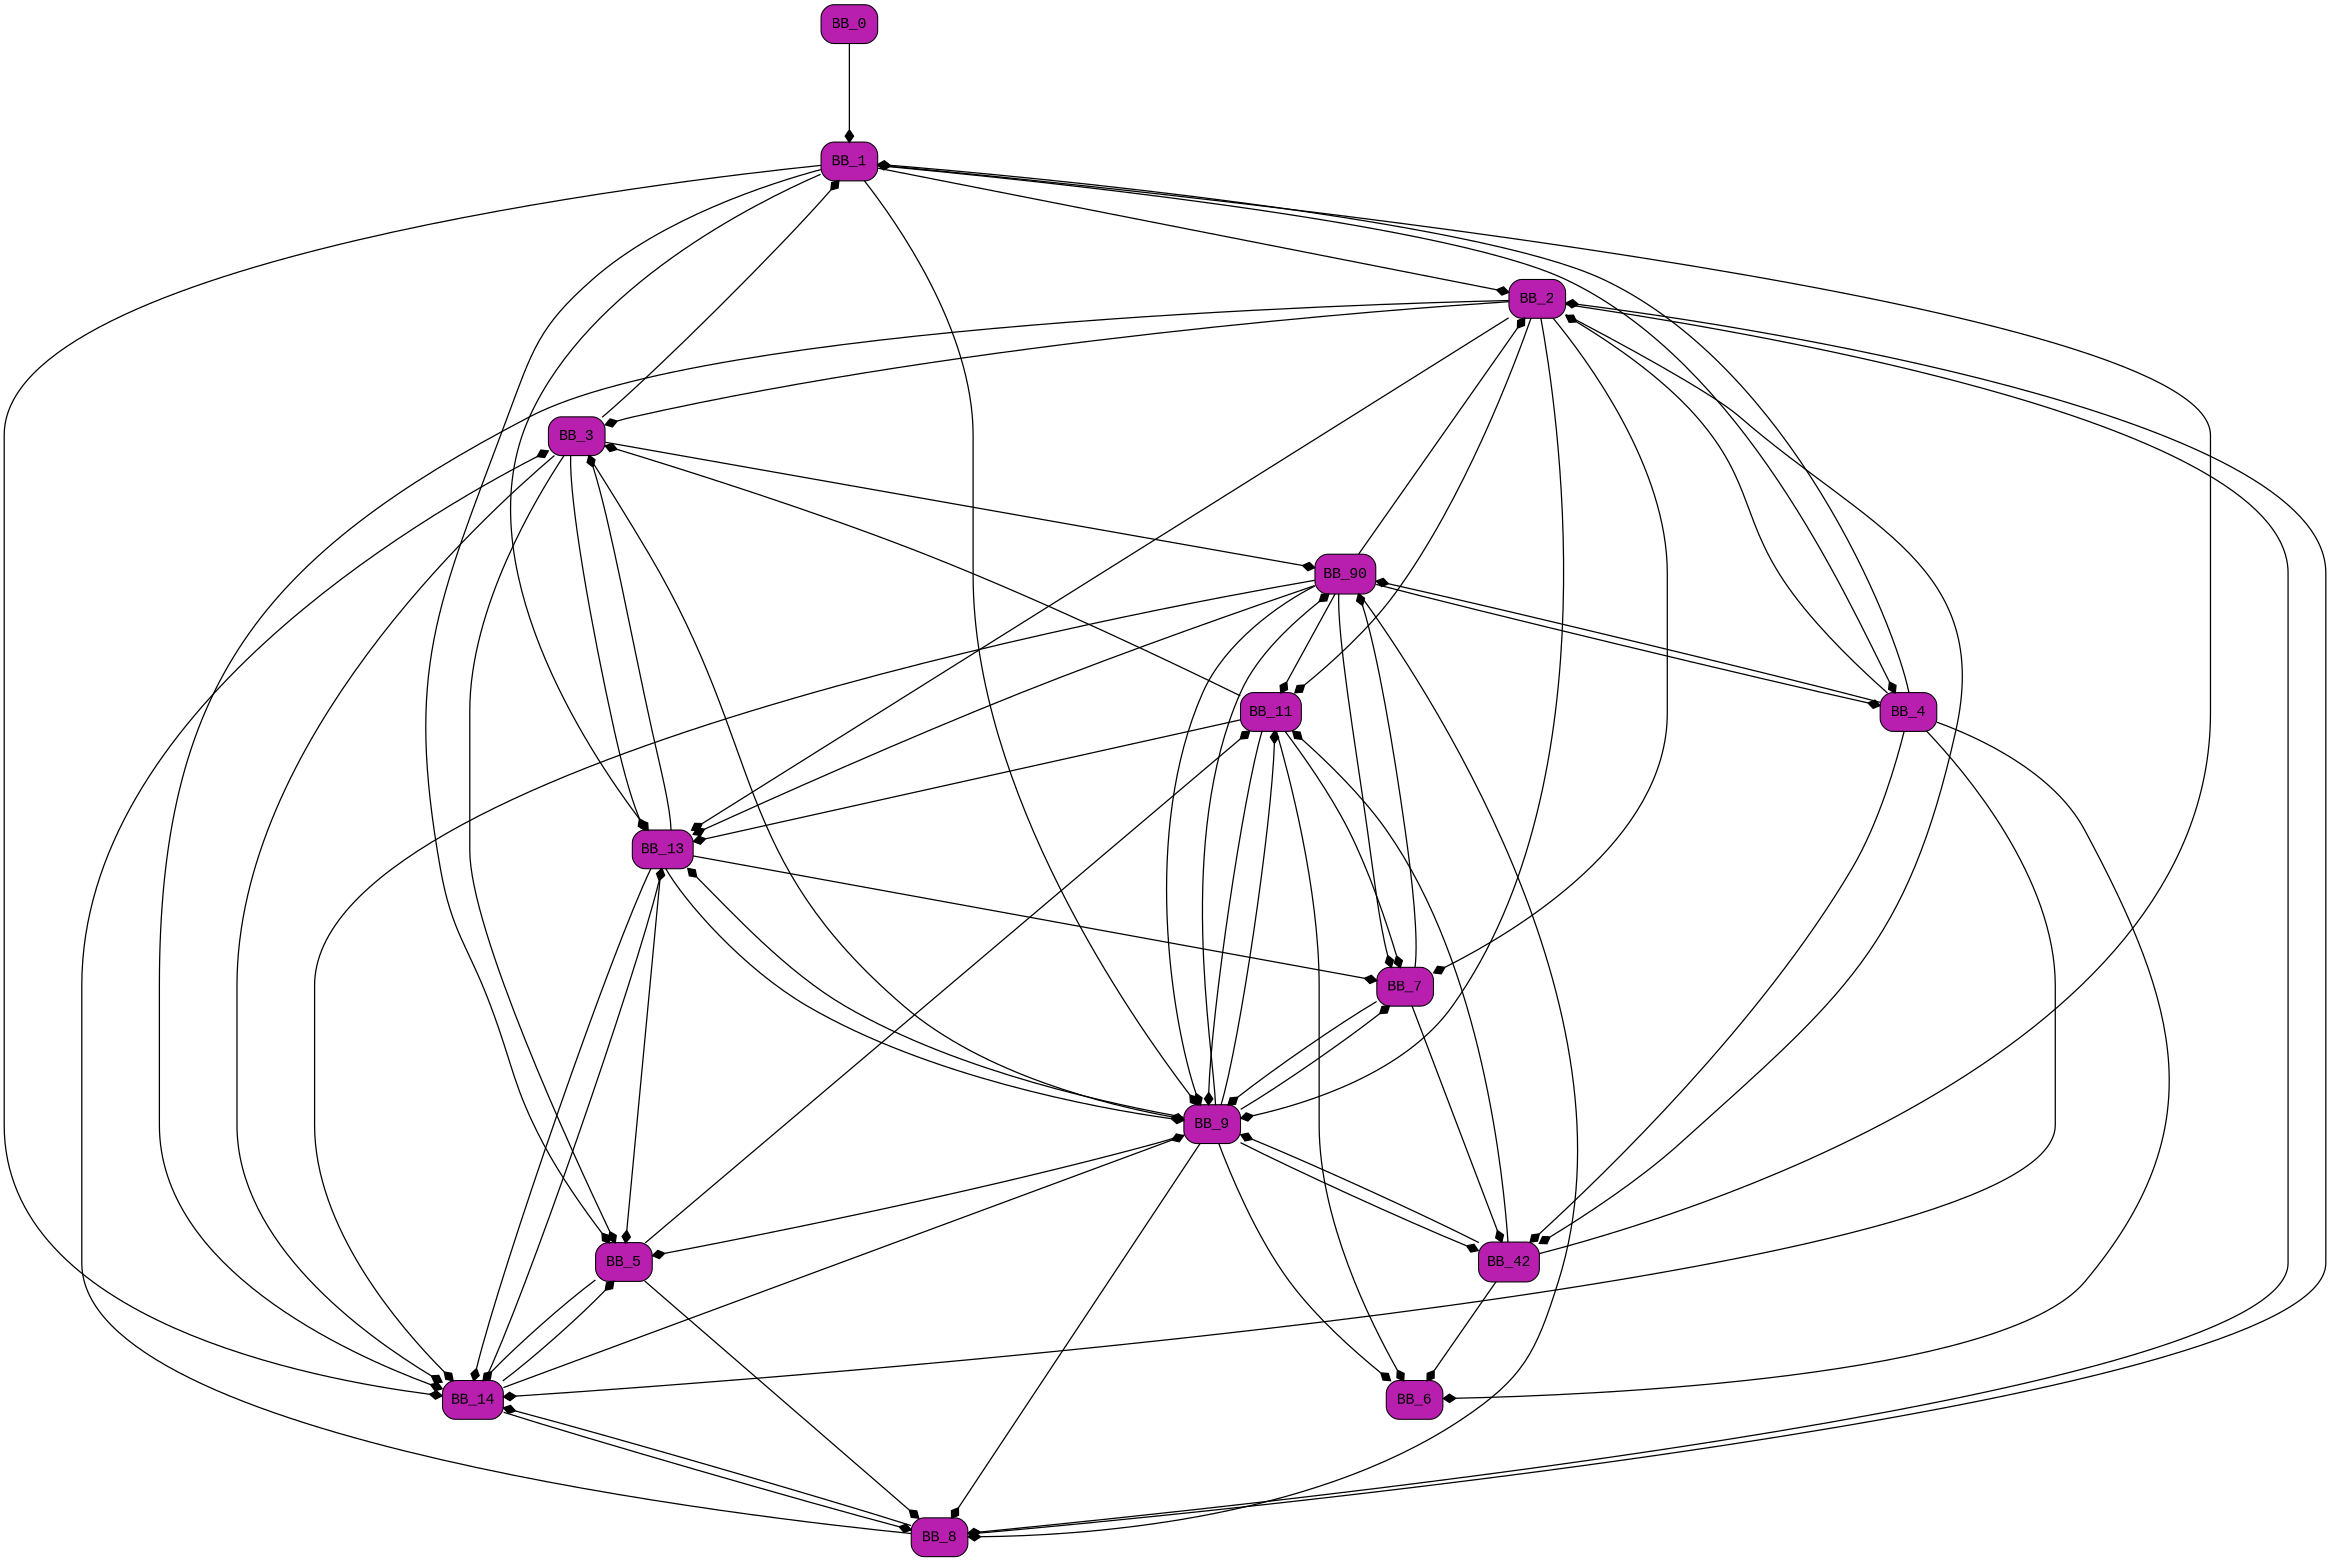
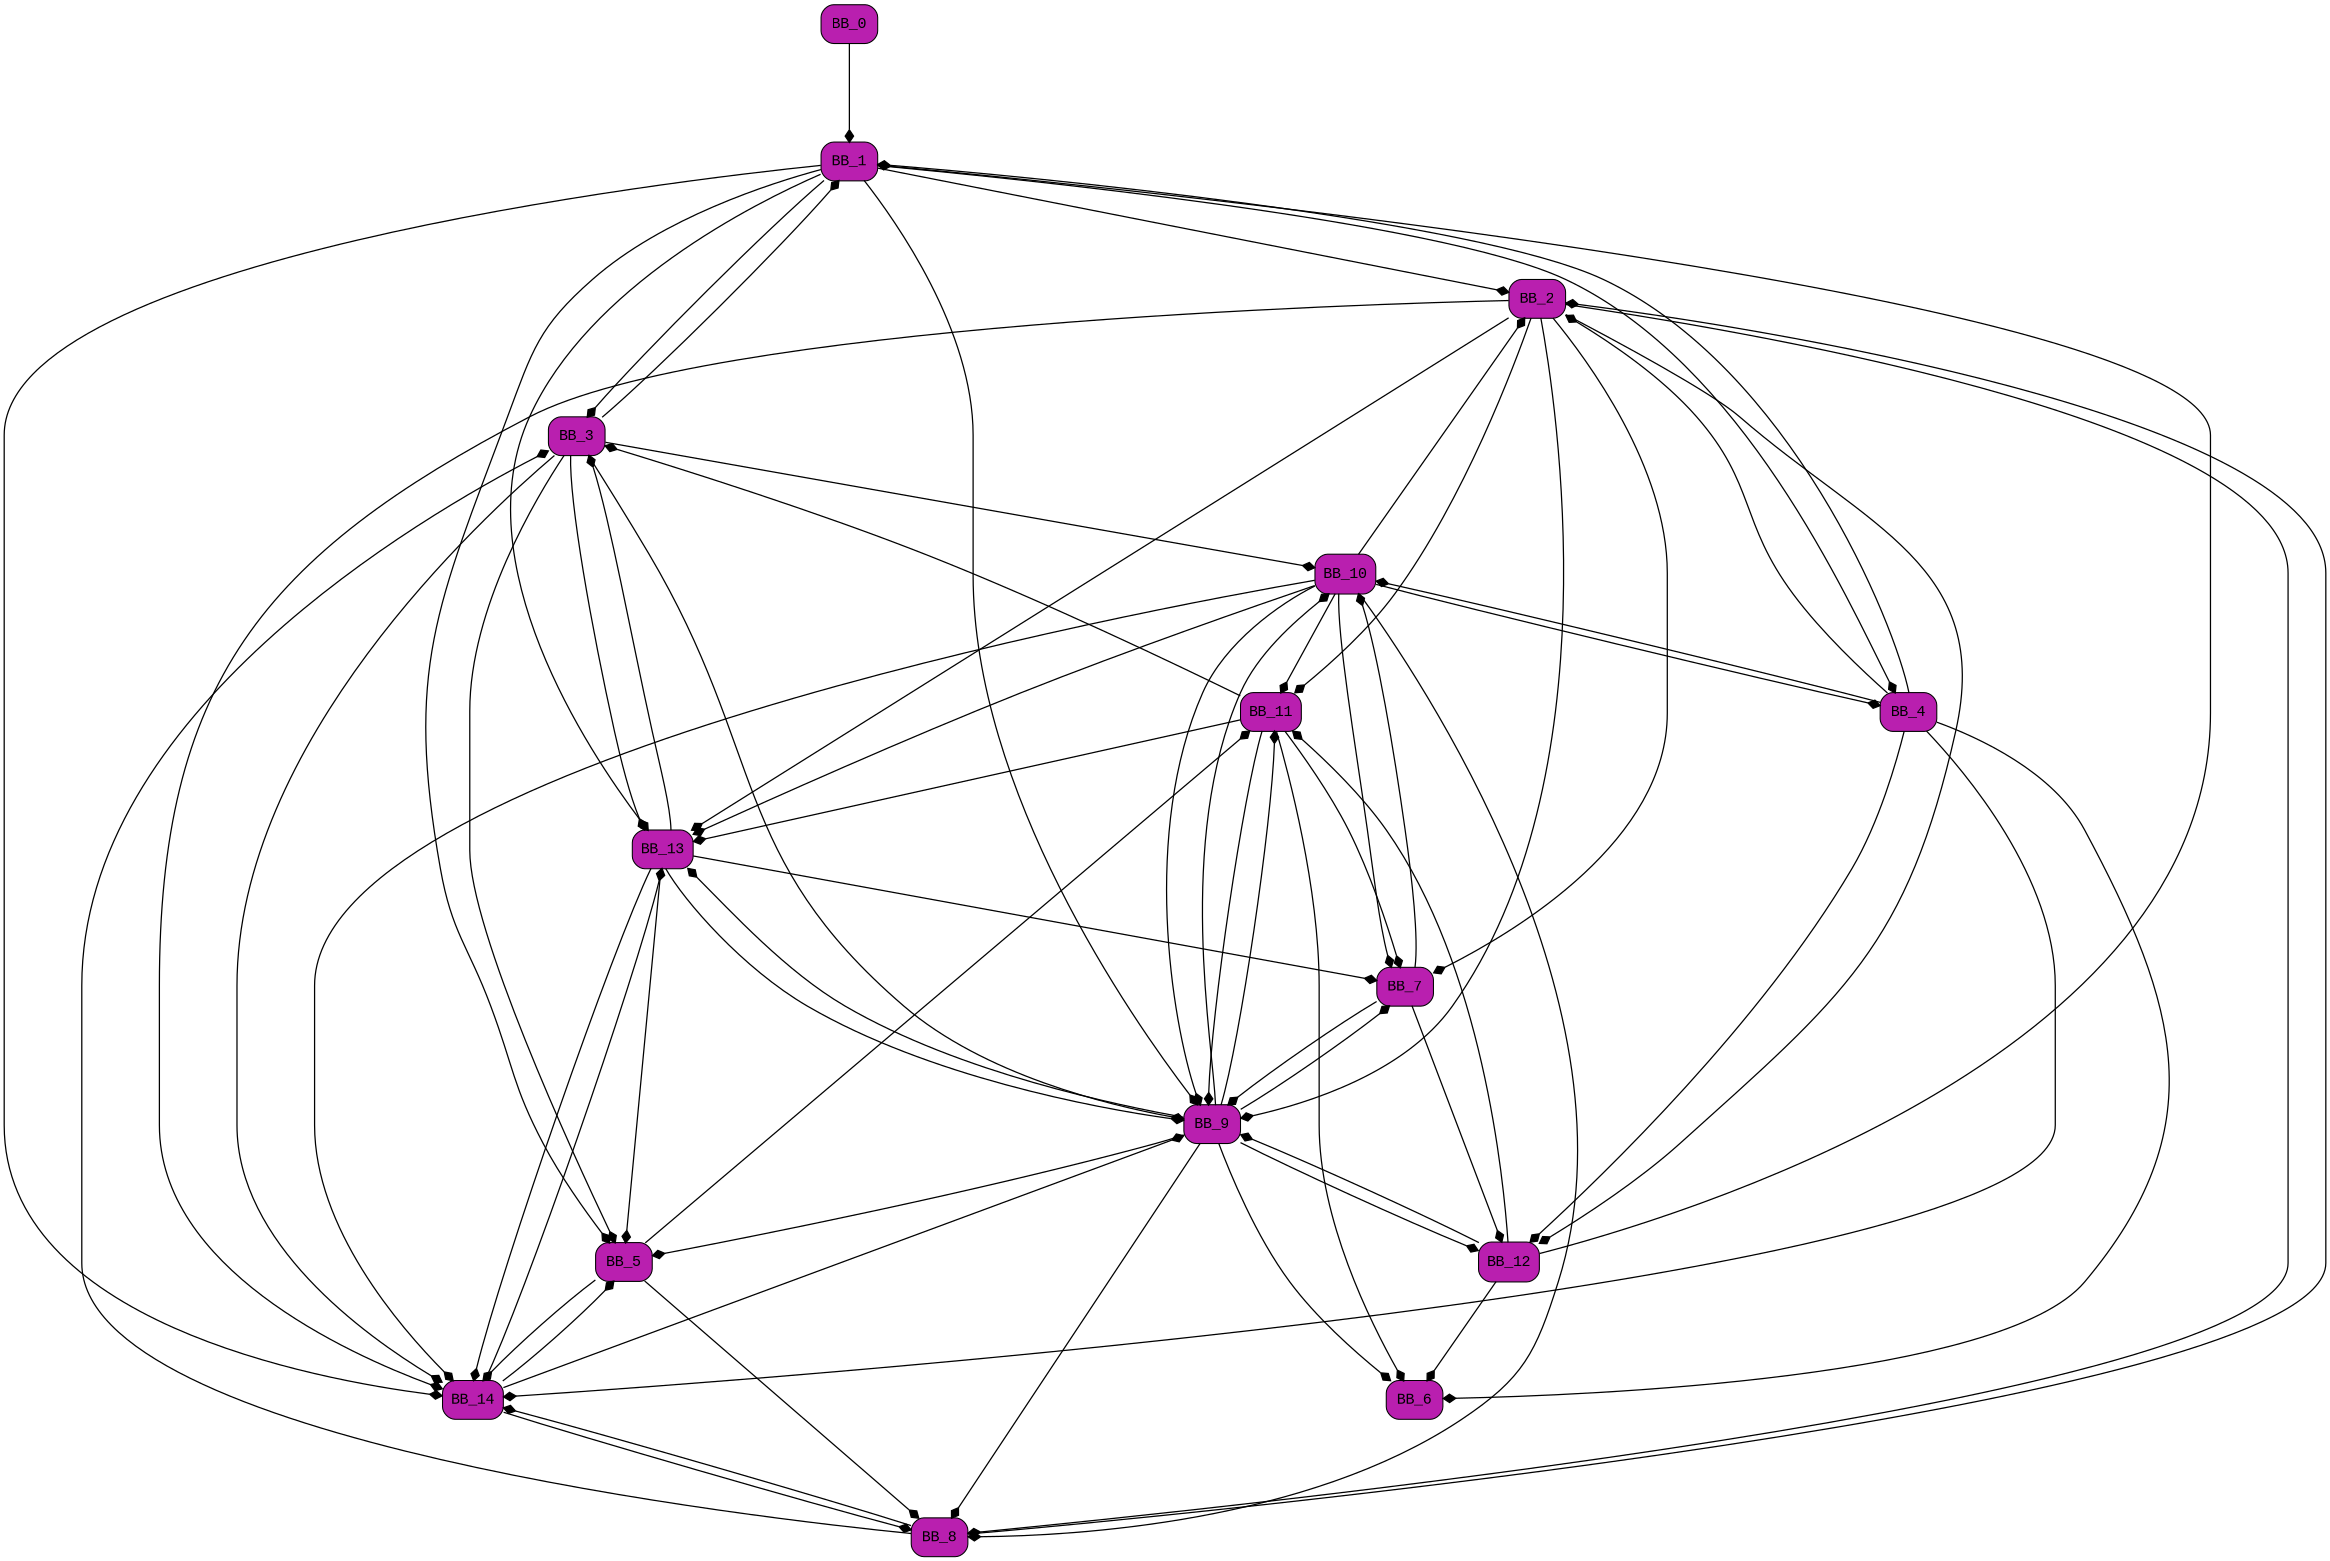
edge "BB_2" -> "BB_3": now "BB_1" -> "BB_3"
node "BB_90": label "BB_90" -> "BB_10"
node "BB_42": label "BB_42" -> "BB_12"
